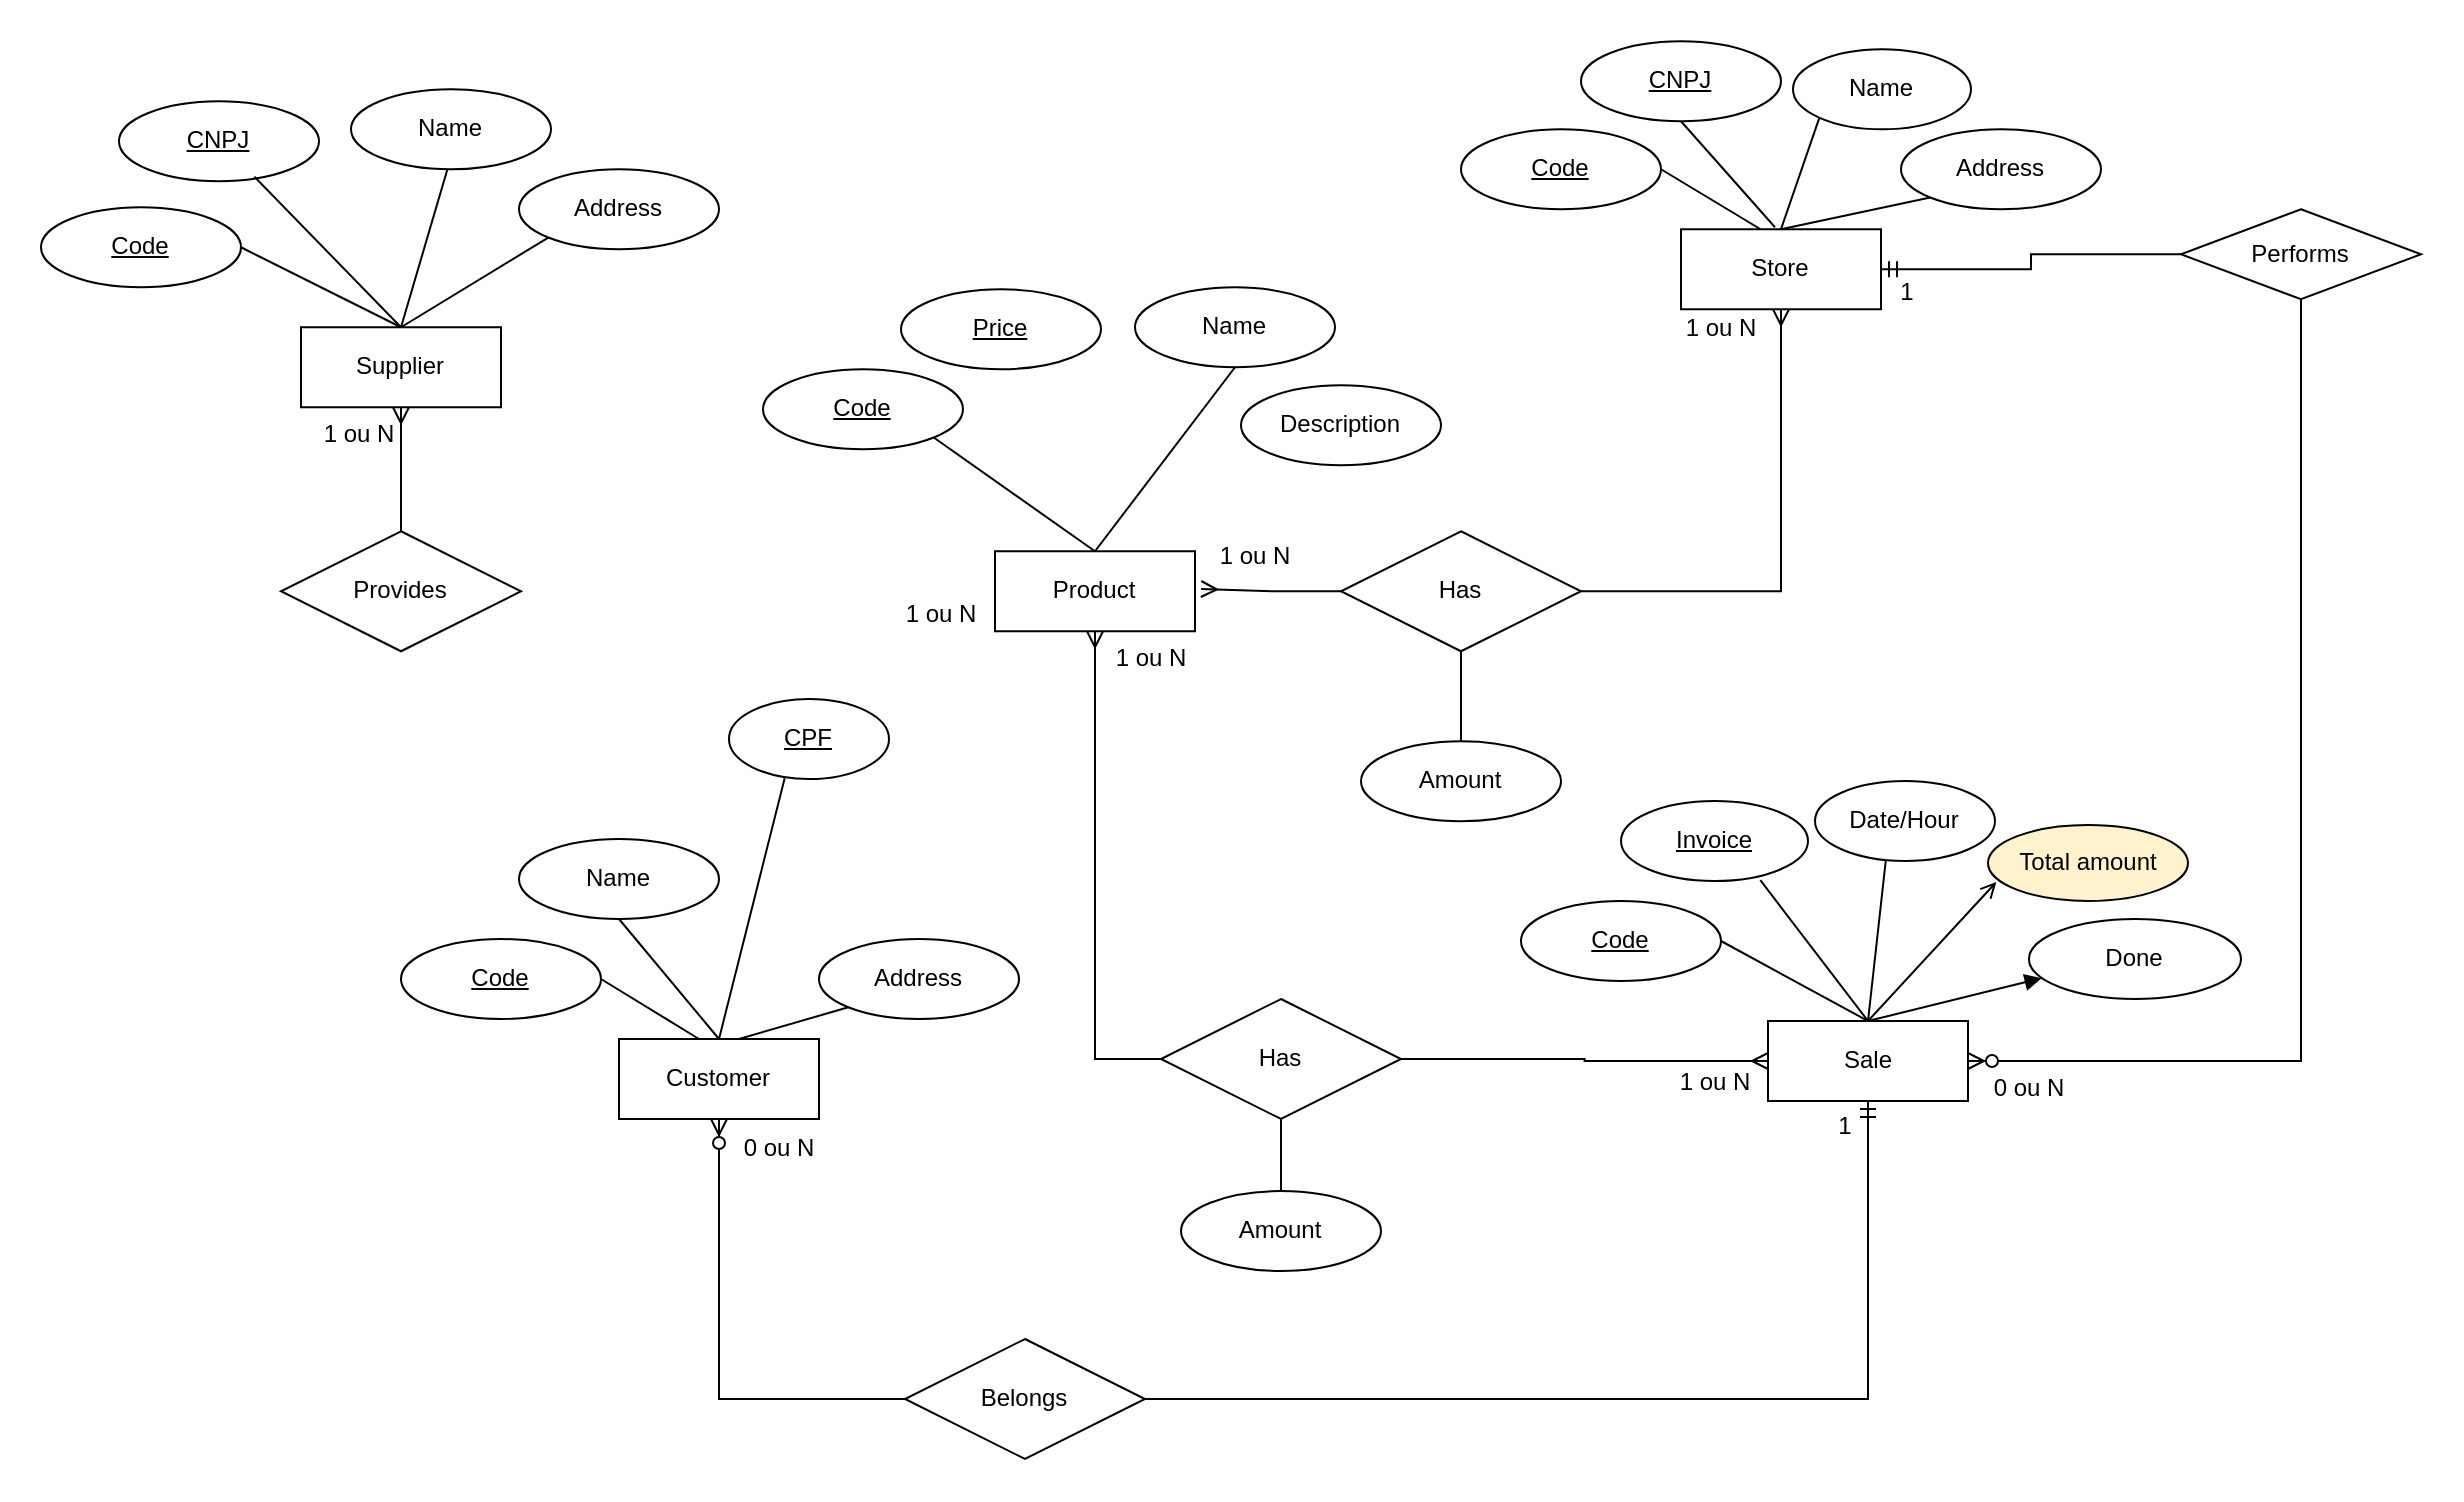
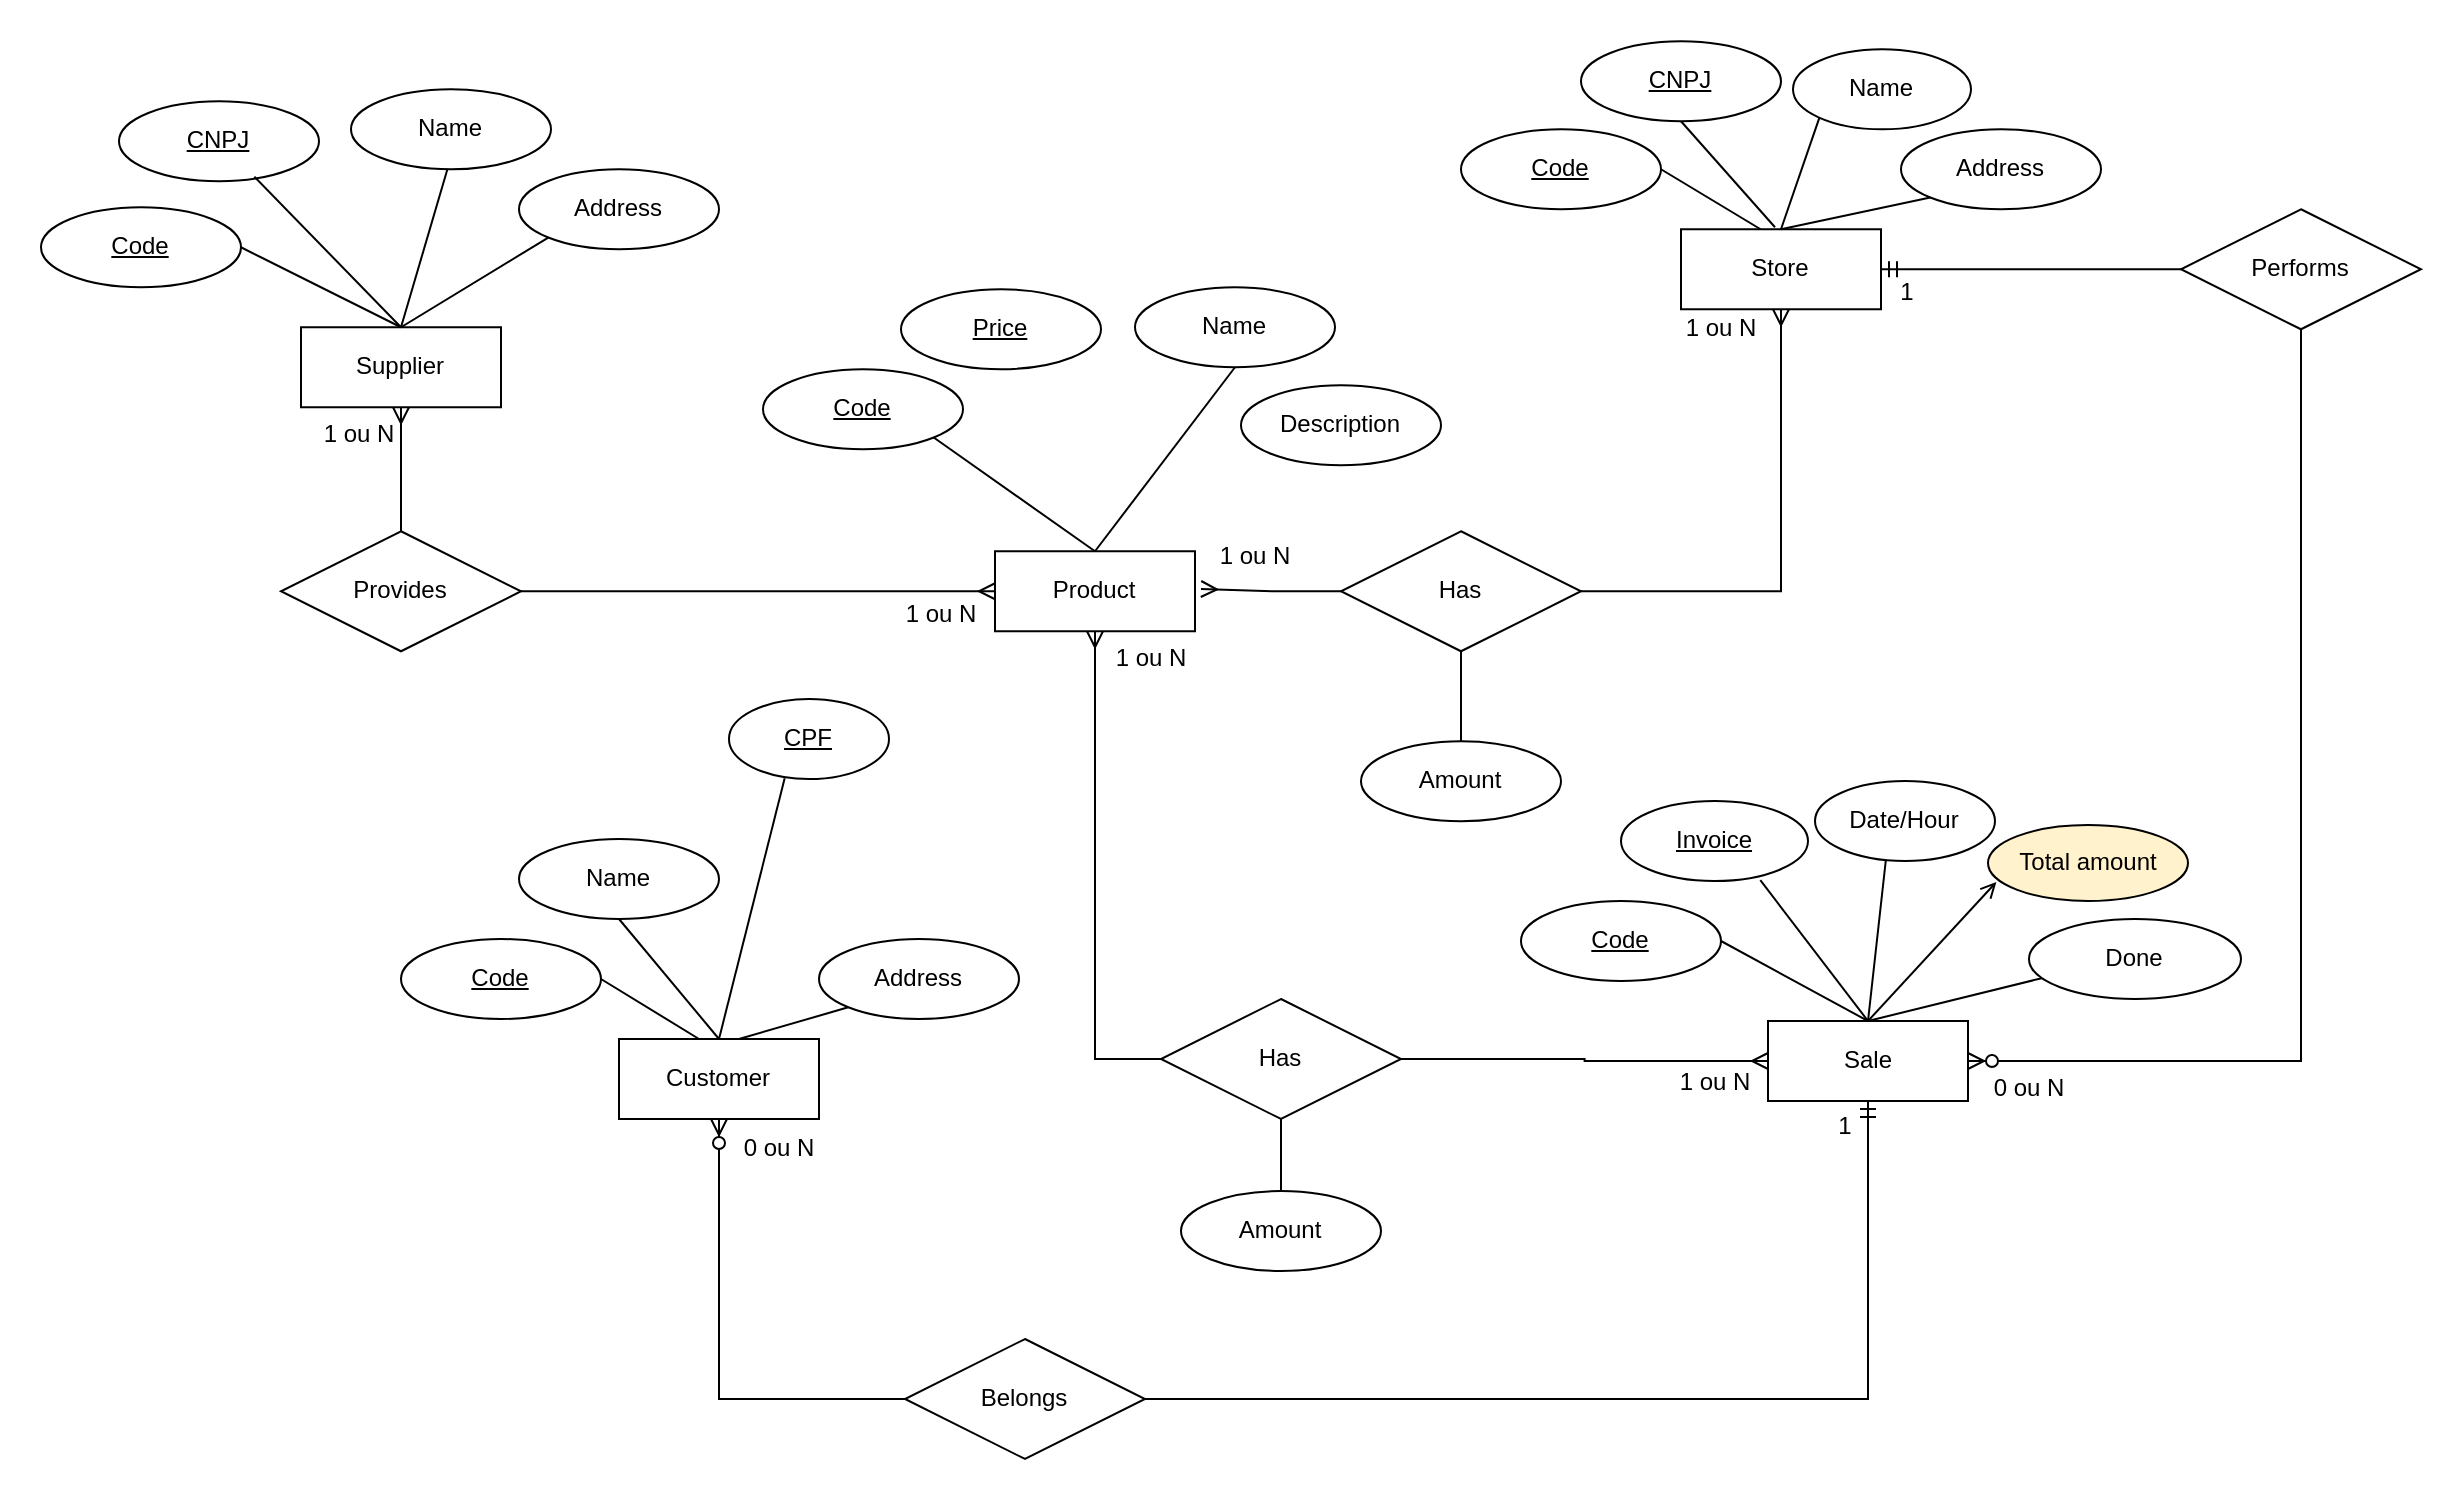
node "Performs": size 240x90 -> 240x120
edge "Provides" -> "Product": added
edge "Sale" -> "Done": arrowhead block -> none
